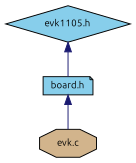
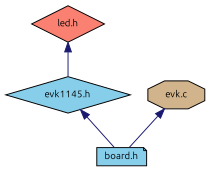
node "evk1105.h": label "evk1105.h" -> "evk1145.h"
node "led.h": added
edge "evk.c" -> "board.h": reversed
